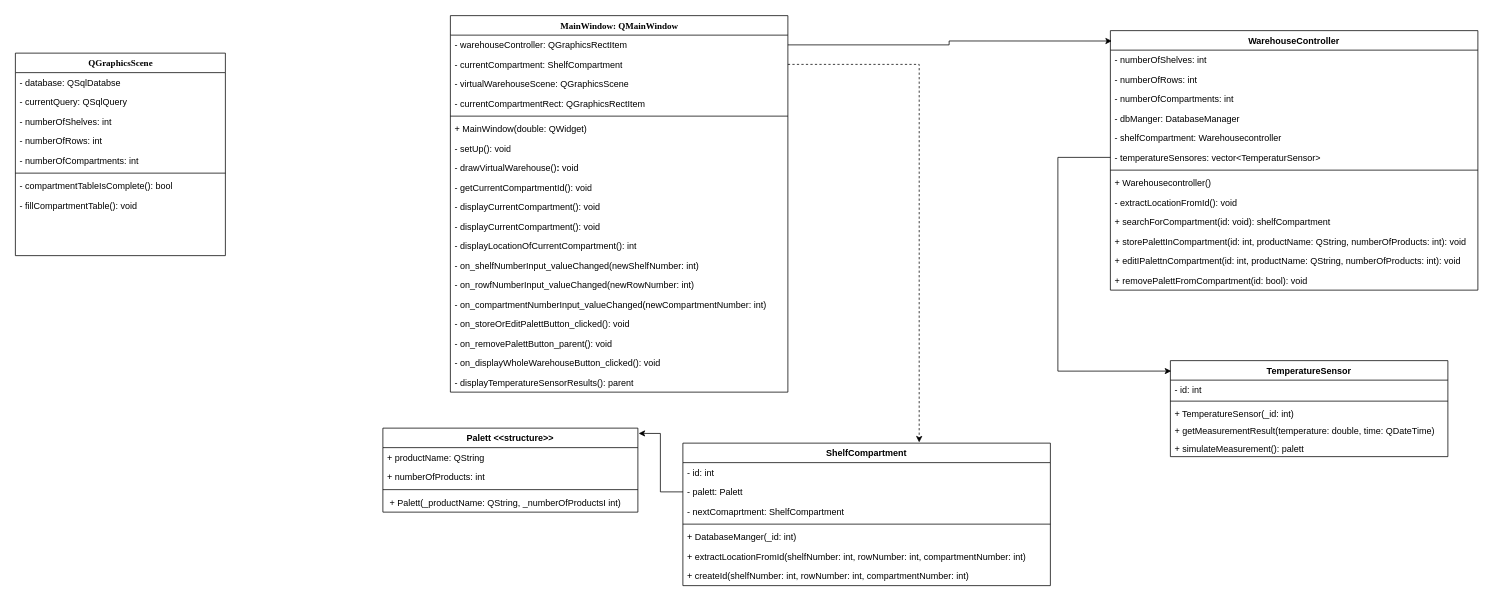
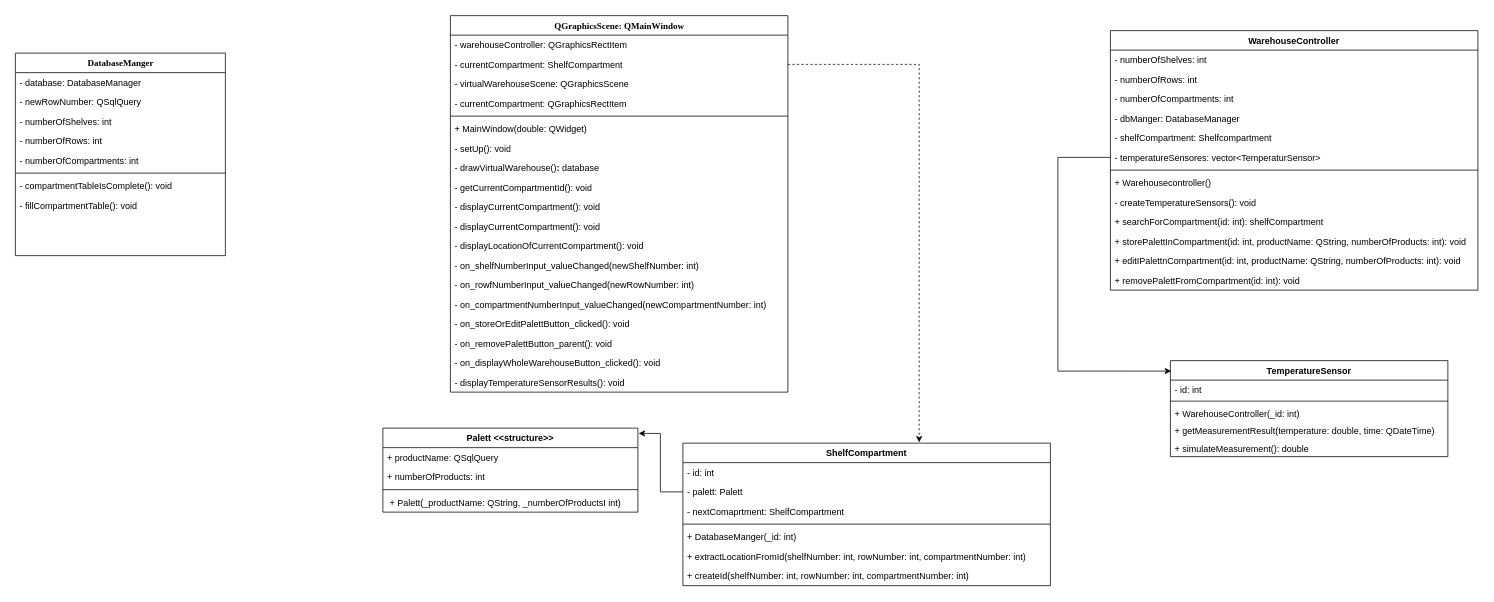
node "MainWindow: QMainWindow": label "MainWindow: QMainWindow" -> "QGraphicsScene: QMainWindow"
edge "- warehouseController: QGraphicsRectItem" -> "WarehouseController": removed
node "QGraphicsScene": label "QGraphicsScene" -> "DatabaseManger"
node "- database: QSqlDatabse": label "- database: QSqlDatabse" -> "- database: DatabaseManager"
node "- currentQuery: QSqlQuery": label "- currentQuery: QSqlQuery" -> "- newRowNumber: QSqlQuery"
node "- currentCompartmentRect: QGraphicsRectItem": label "- currentCompartmentRect: QGraphicsRectItem" -> "- currentCompartment: QGraphicsRectItem"
node "- shelfCompartment: Warehousecontroller": label "- shelfCompartment: Warehousecontroller" -> "- shelfCompartment: Shelfcompartment"
node "- drawVirtualWarehouse(): void": label "- drawVirtualWarehouse(): void" -> "- drawVirtualWarehouse(): database"
node "- compartmentTableIsComplete(): bool": label "- compartmentTableIsComplete(): bool" -> "- compartmentTableIsComplete(): void"
node "- extractLocationFromId(): void": label "- extractLocationFromId(): void" -> "- createTemperatureSensors(): void"
node "+ searchForCompartment(id: void): shelfCompartment": label "+ searchForCompartment(id: void): shelfCompartment" -> "+ searchForCompartment(id: int): shelfCompartment"
node "- displayLocationOfCurrentCompartment(): int": label "- displayLocationOfCurrentCompartment(): int" -> "- displayLocationOfCurrentCompartment(): void"
node "+ removePalettFromCompartment(id: bool): void": label "+ removePalettFromCompartment(id: bool): void" -> "+ removePalettFromCompartment(id: int): void"
node "- displayTemperatureSensorResults(): parent": label "- displayTemperatureSensorResults(): parent" -> "- displayTemperatureSensorResults(): void"
node "+ TemperatureSensor(_id: int)": label "+ TemperatureSensor(_id: int)" -> "+ WarehouseController(_id: int)"
node "+ simulateMeasurement(): palett": label "+ simulateMeasurement(): palett" -> "+ simulateMeasurement(): double"
node "+ productName: QString": label "+ productName: QString" -> "+ productName: QSqlQuery"
